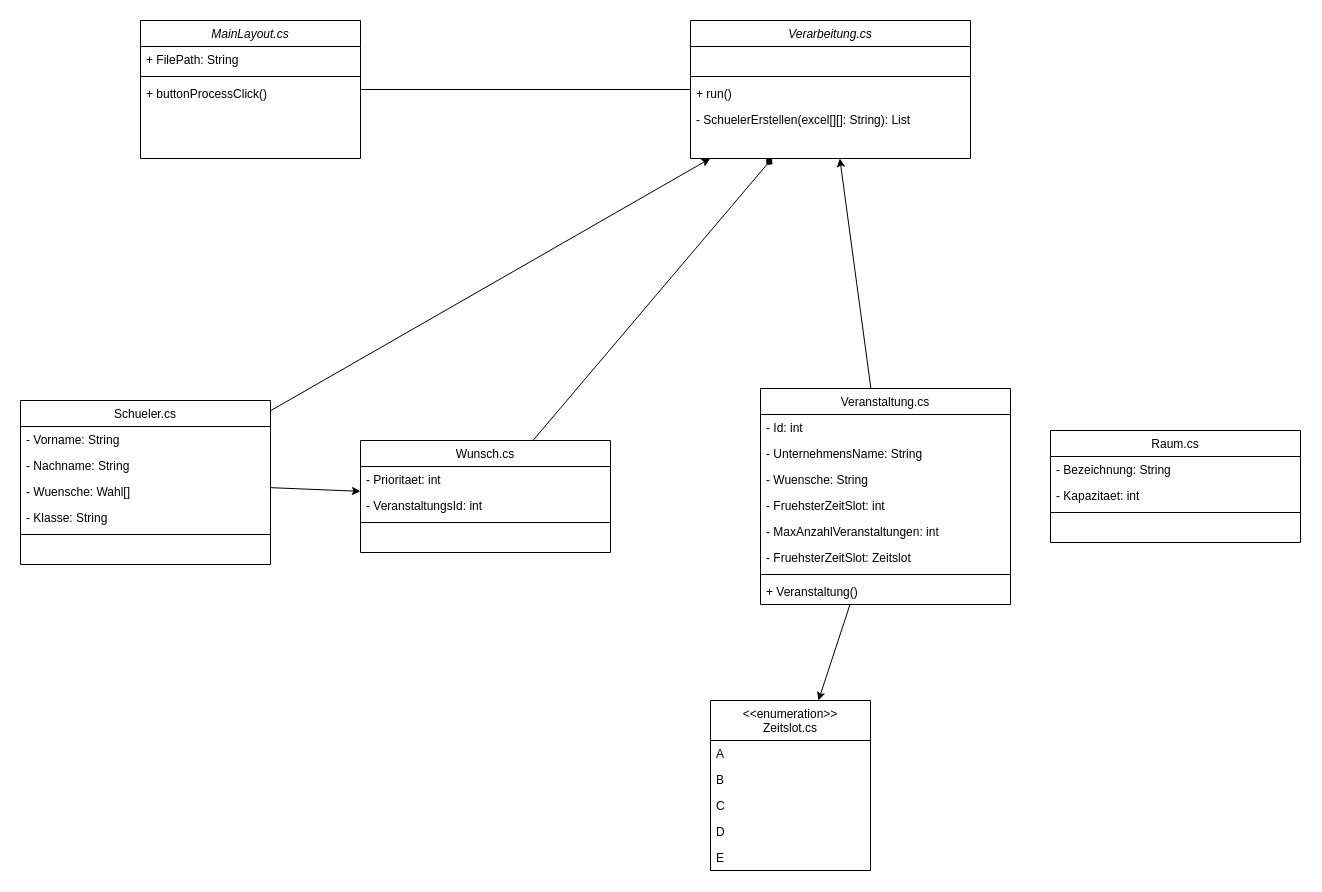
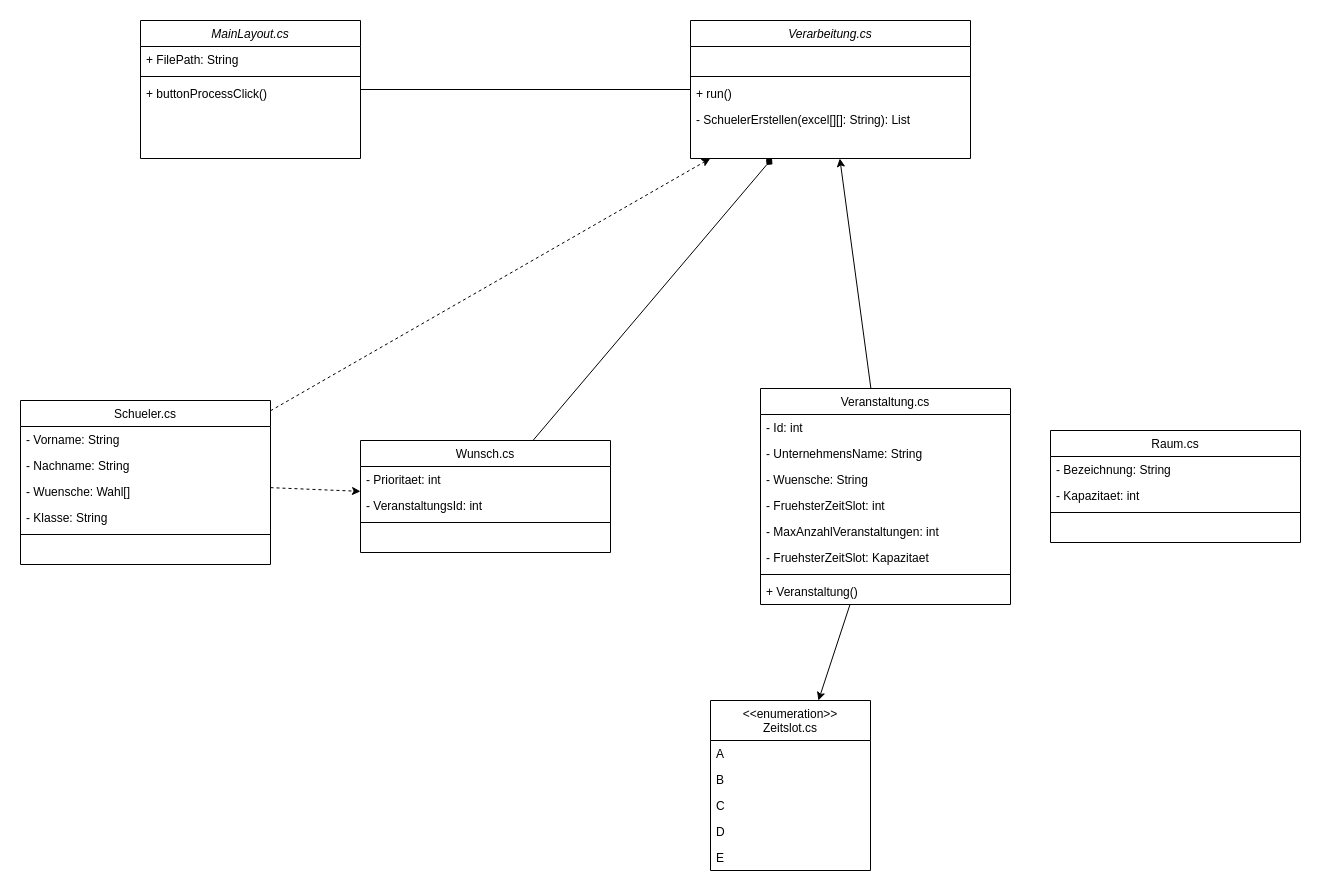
edge "Schueler.cs" -> "Verarbeitung.cs": style solid -> dashed
edge "Schueler.cs" -> "Wunsch.cs": style solid -> dashed
node "- FruehsterZeitSlot: Zeitslot": label "- FruehsterZeitSlot: Zeitslot" -> "- FruehsterZeitSlot: Kapazitaet"
